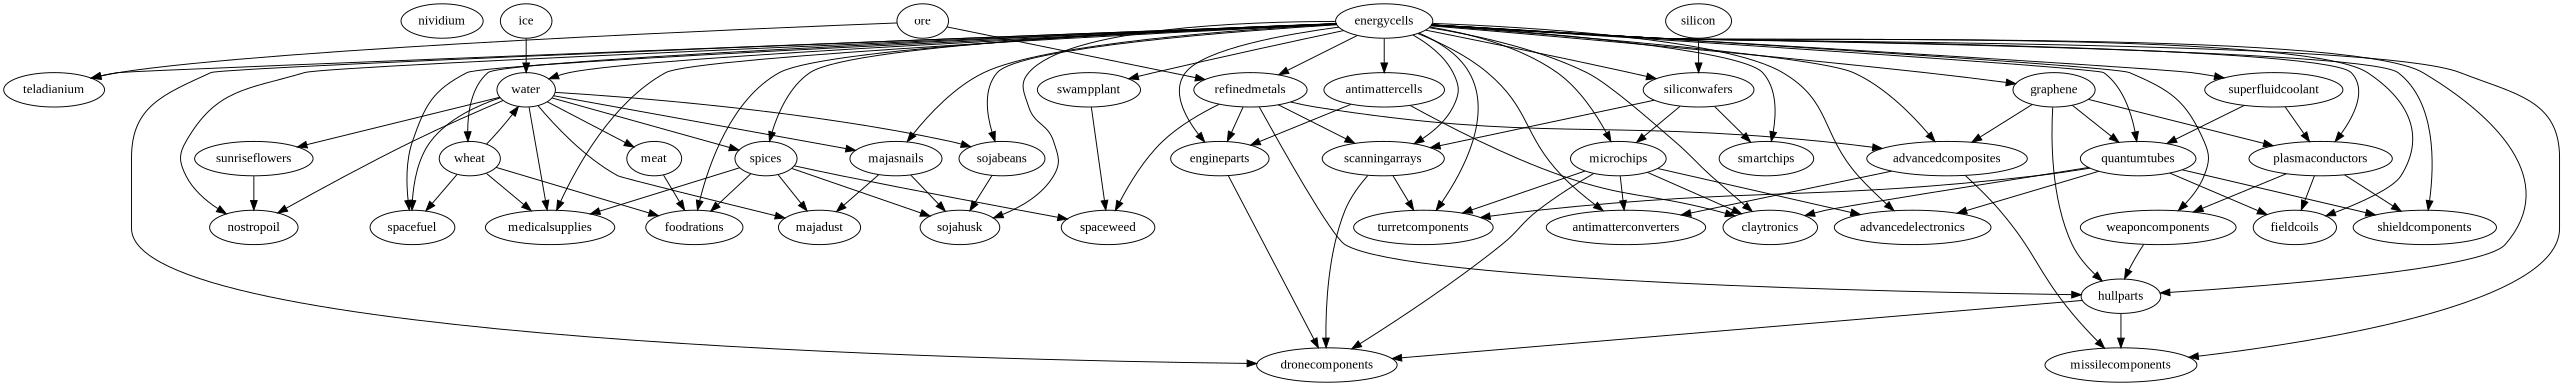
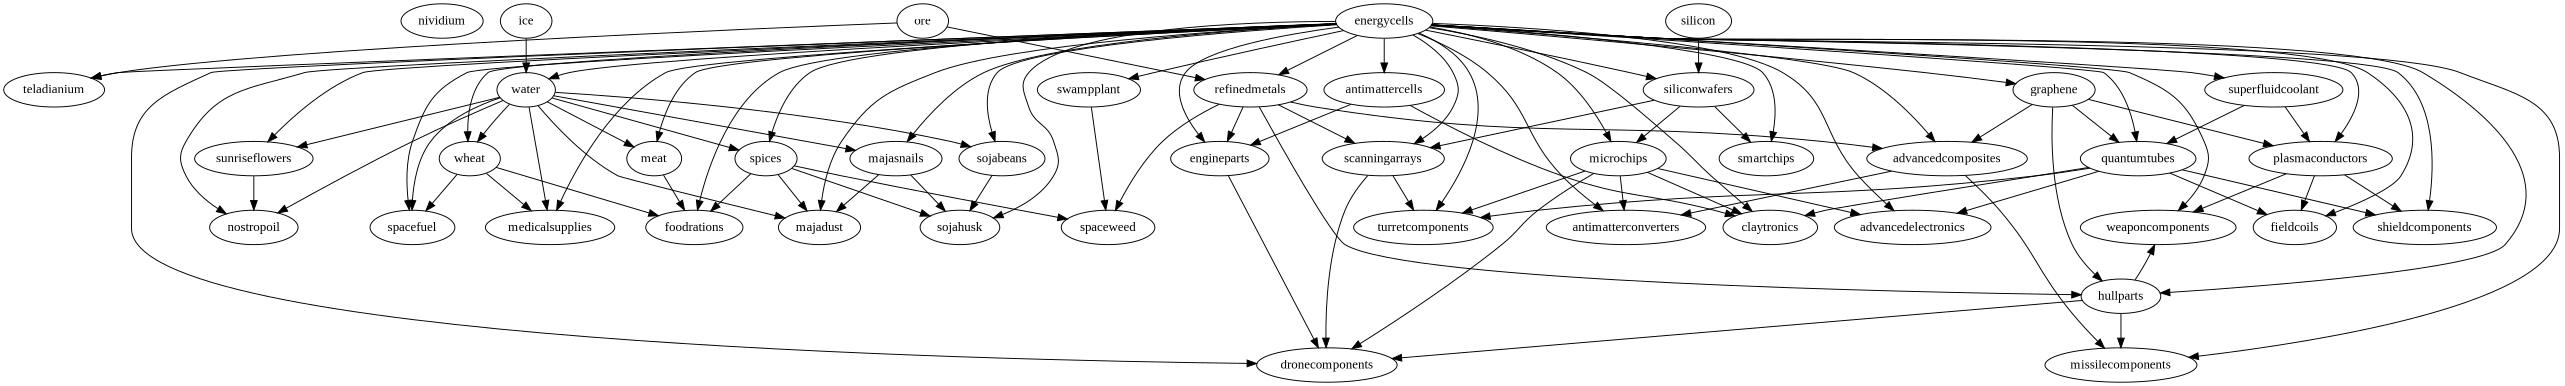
edge "energycells" -> "meat": added
edge "energycells" -> "sunriseflowers": added
edge "energycells" -> "majadust": added
edge "wheat" -> "water": reversed
edge "spices" -> "medicalsupplies": removed
edge "weaponcomponents" -> "hullparts": reversed
